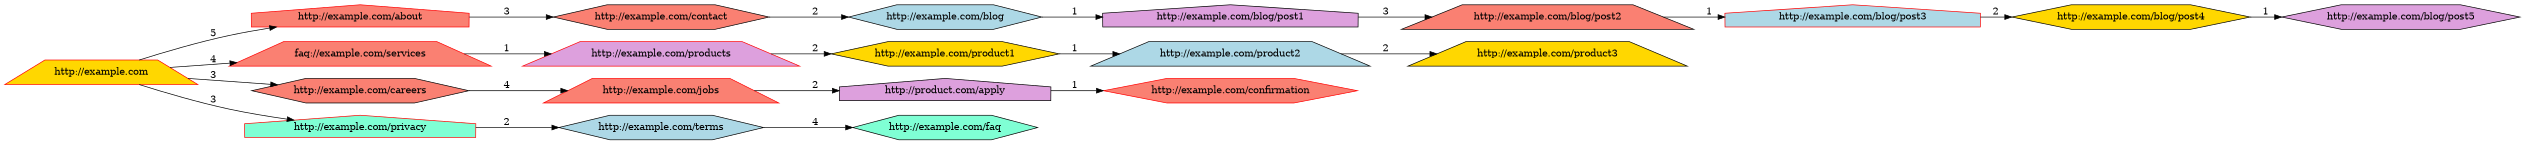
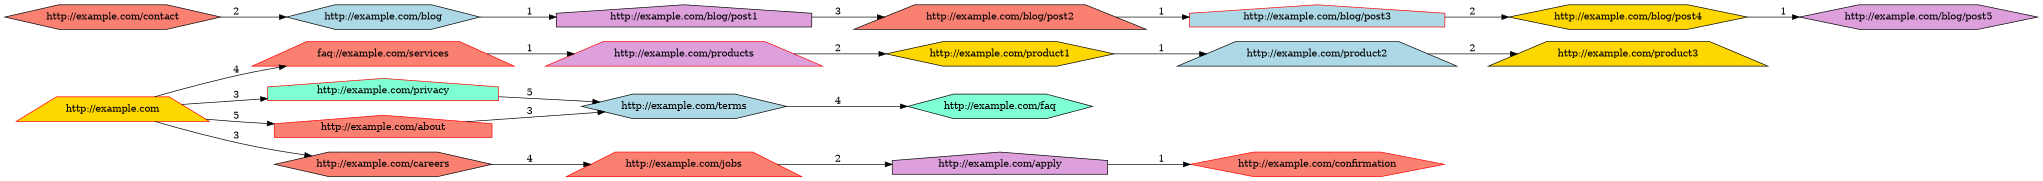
edge "http://example.com/about" -> "http://example.com/contact": now "http://example.com/about" -> "http://example.com/terms"
node "http://product.com/apply": label "http://product.com/apply" -> "http://example.com/apply"
edge "http://example.com/privacy" -> "http://example.com/terms": label "2" -> "5"
